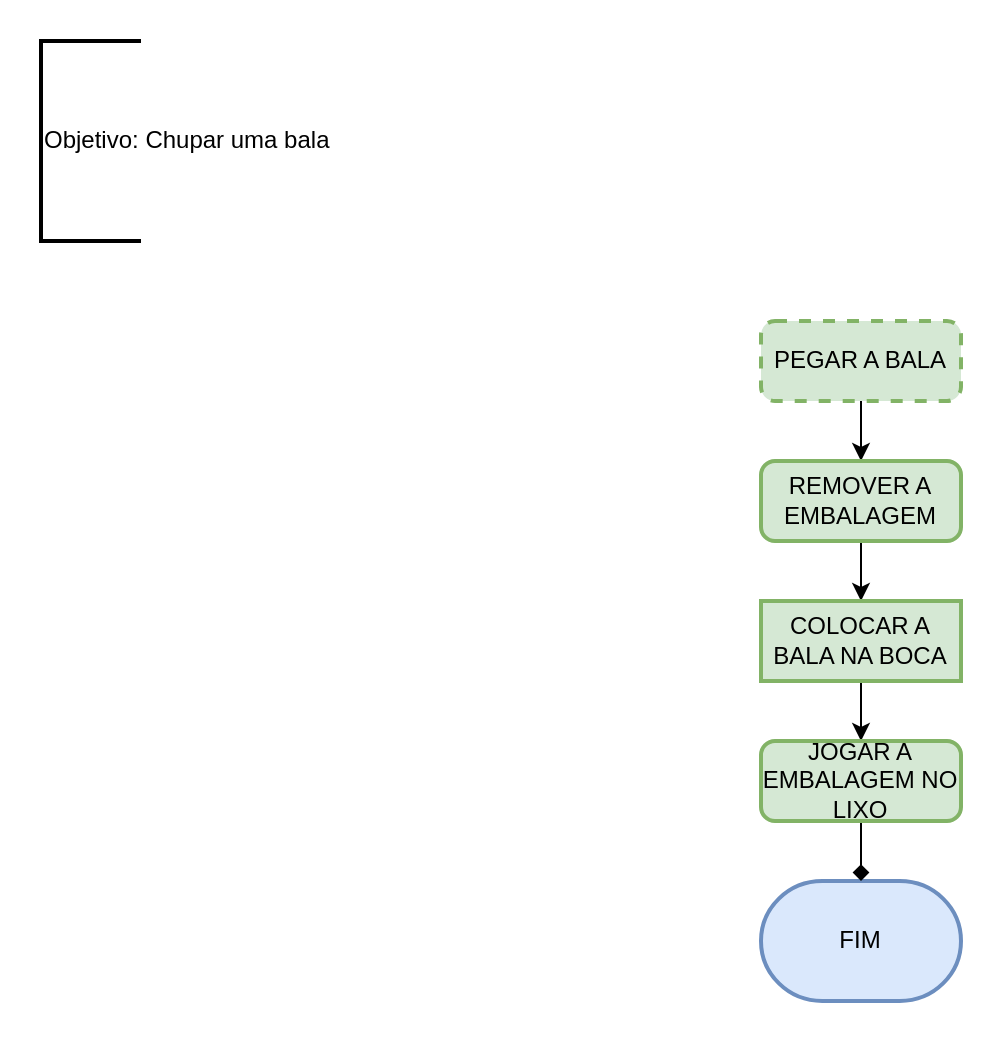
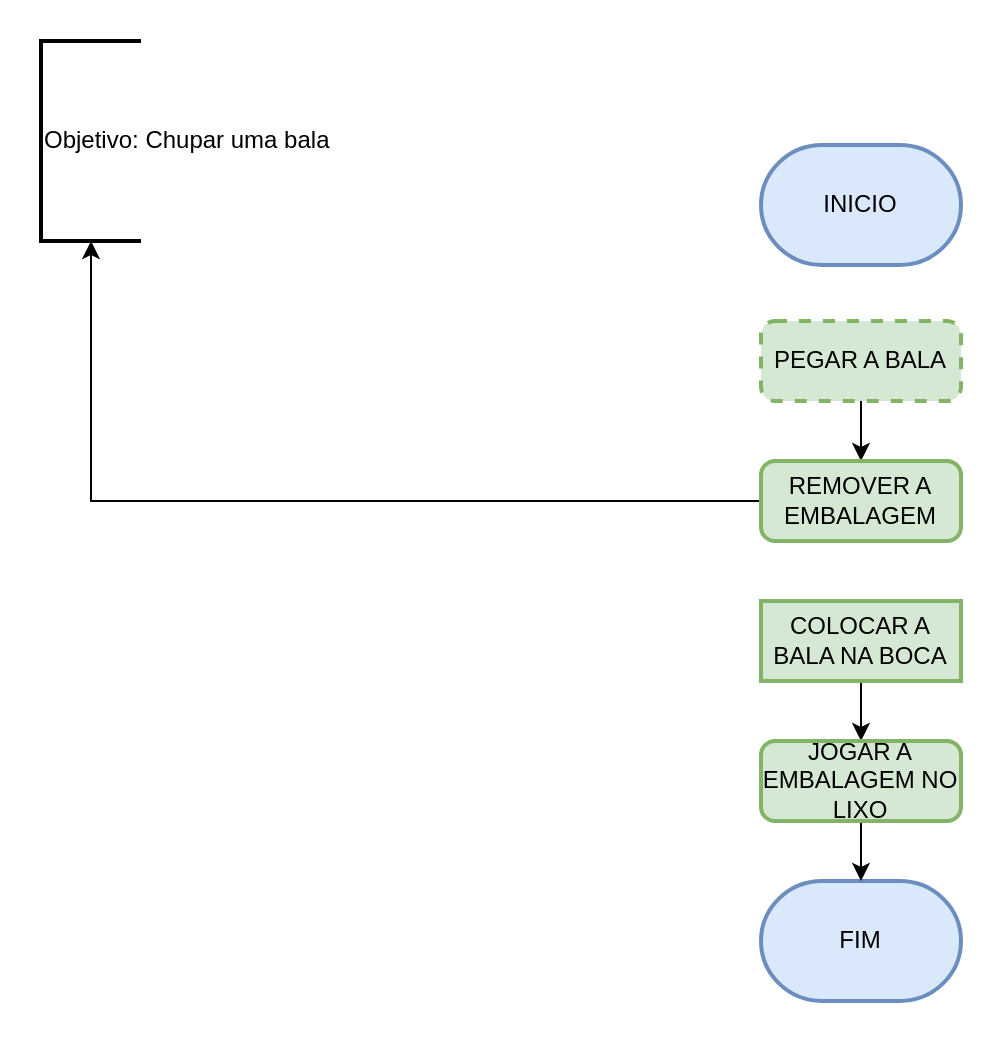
node "INICIO": added
edge "REMOVER A EMBALAGEM" -> "COLOCAR A BALA NA BOCA": now "REMOVER A EMBALAGEM" -> "Objetivo: Chupar uma bala"
edge "JOGAR A EMBALAGEM NO LIXO" -> "FIM": arrowhead diamond -> classic
